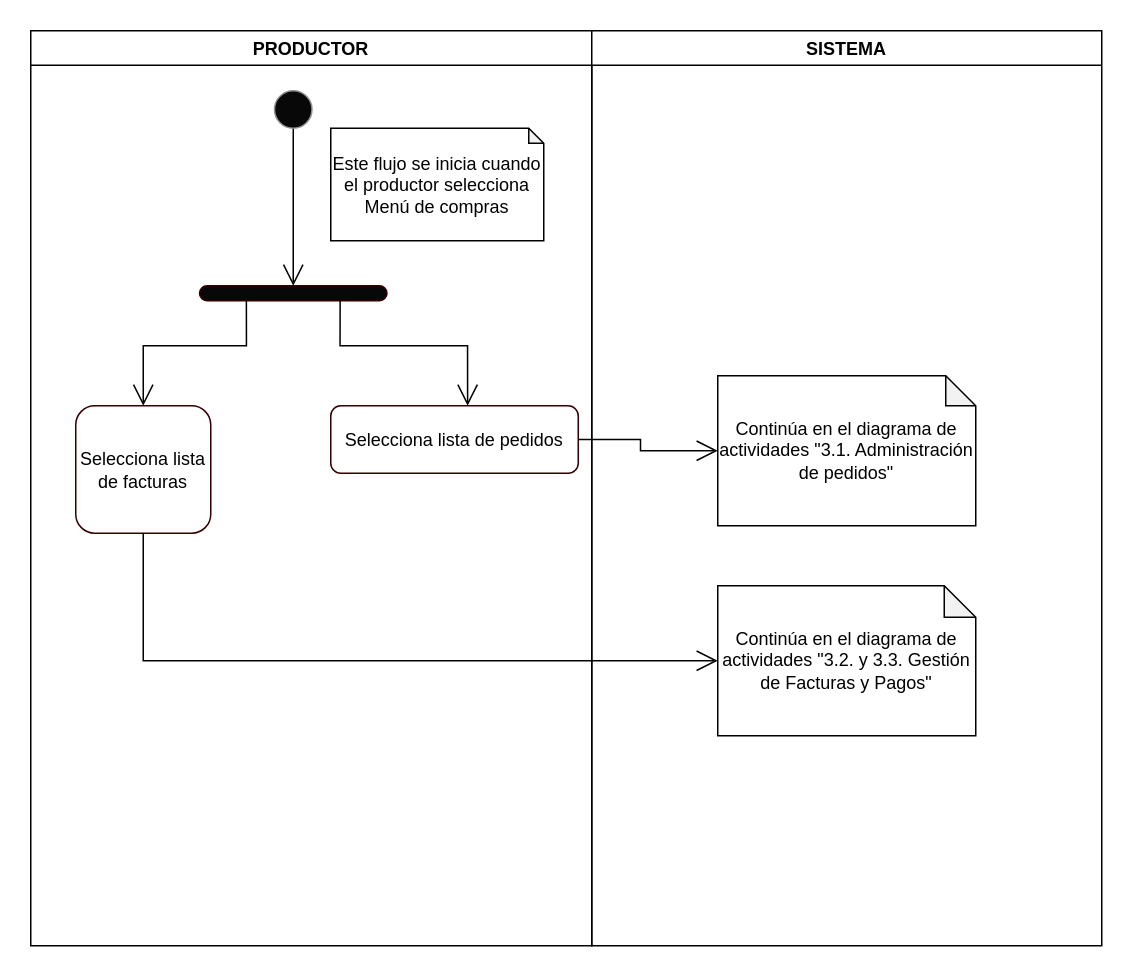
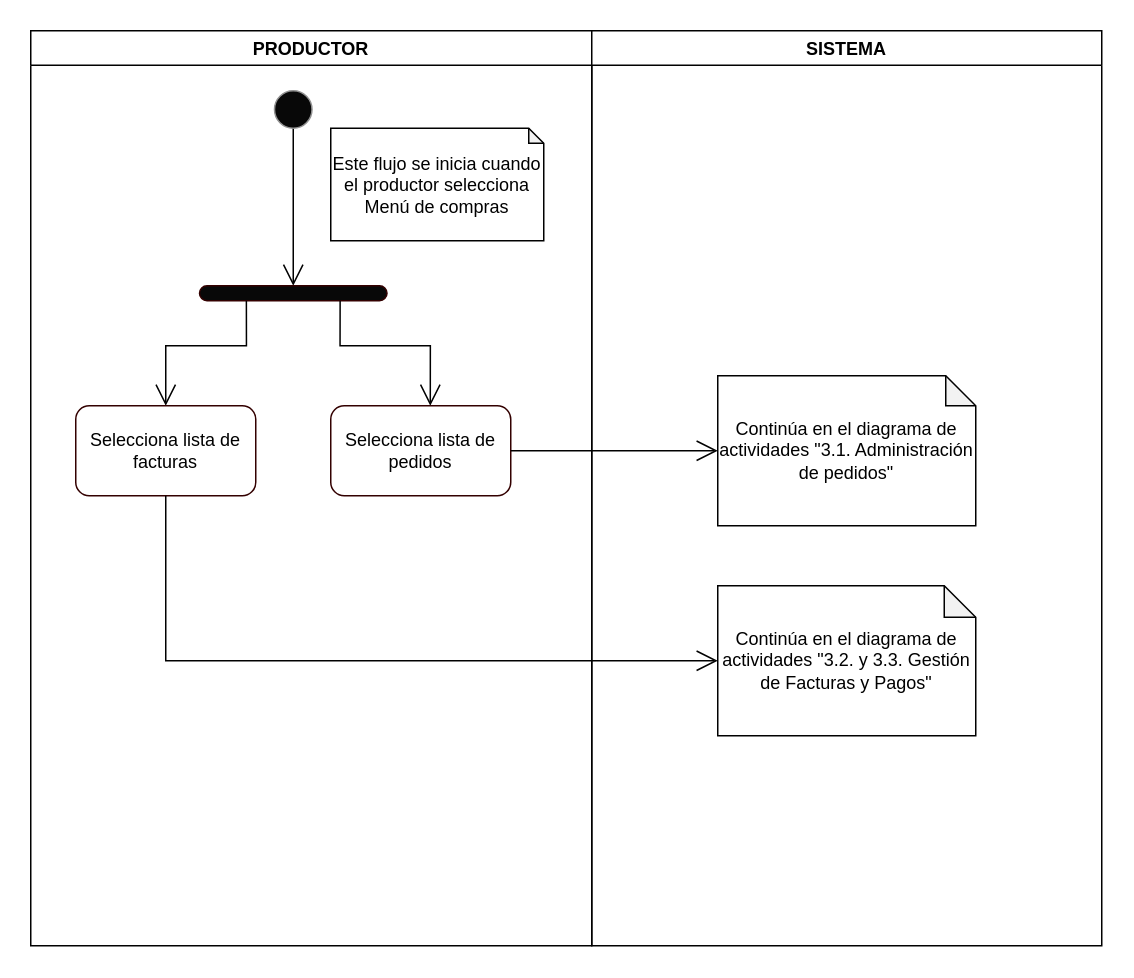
node "Selecciona lista de pedidos": size 248x68 -> 180x90
node "Selecciona lista de facturas": size 135x128 -> 180x90
